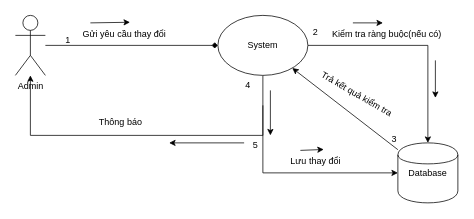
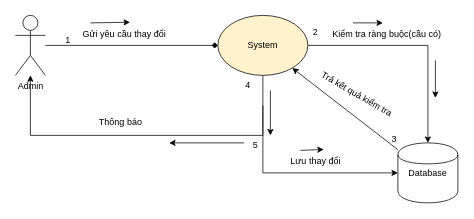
node "Kiểm tra ràng buộc(nếu có)": label "Kiểm tra ràng buộc(nếu có)" -> "Kiểm tra ràng buộc(cầu có)"
node "System": fillcolor #ffffff -> #fff2cc
